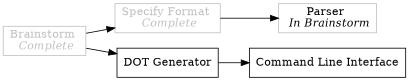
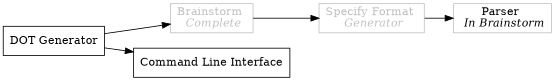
node "Specify Format": text "Complete" -> "Generator"
edge "Brainstorm" -> "DOT Generator": reversed
